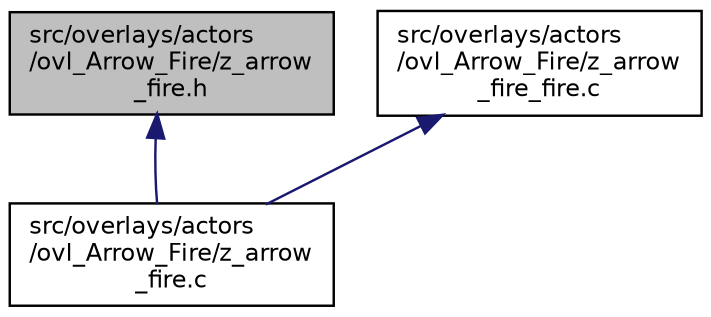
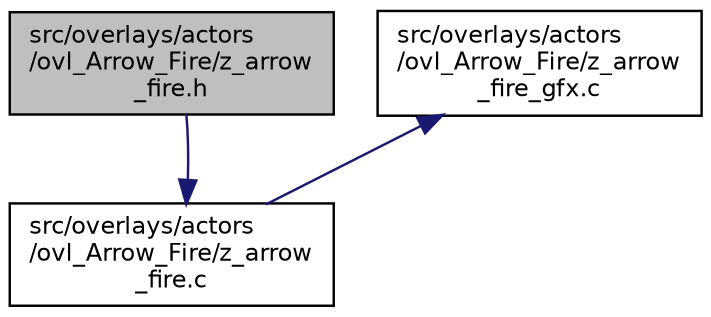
node "src/overlays/actors /ovl_Arrow_Fire/z_arrow _fire_fire.c": label "src/overlays/actors /ovl_Arrow_Fire/z_arrow _fire_fire.c" -> "src/overlays/actors /ovl_Arrow_Fire/z_arrow _fire_gfx.c"
edge "src/overlays/actors /ovl_Arrow_Fire/z_arrow _fire.c" -> "src/overlays/actors /ovl_Arrow_Fire/z_arrow _fire.h": reversed
